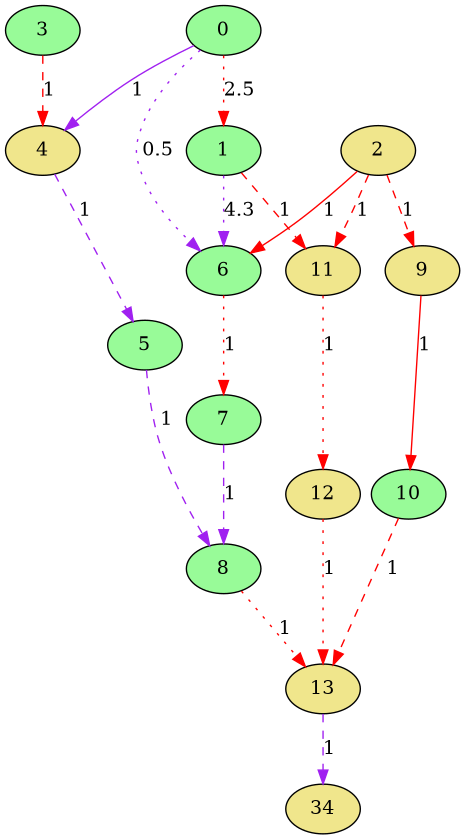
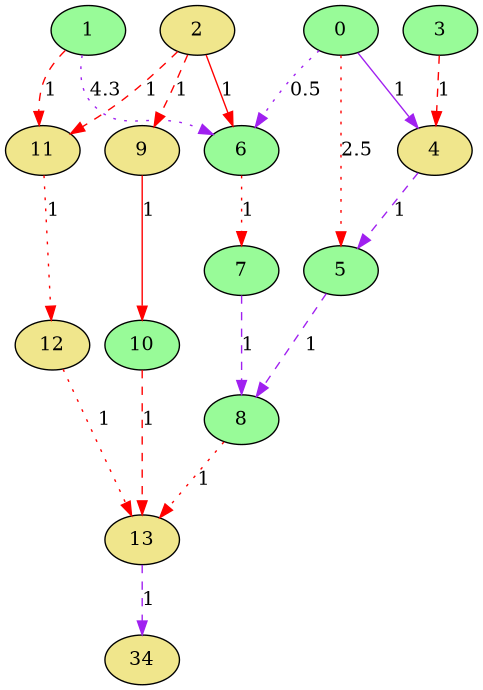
edge "0" -> "1": now "0" -> "5"
